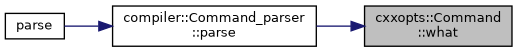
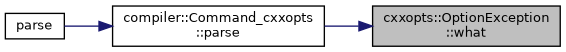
node "compiler::Command_parser ::parse": label "compiler::Command_parser ::parse" -> "compiler::Command_cxxopts ::parse"
node "cxxopts::Command ::what": label "cxxopts::Command ::what" -> "cxxopts::OptionException ::what"
